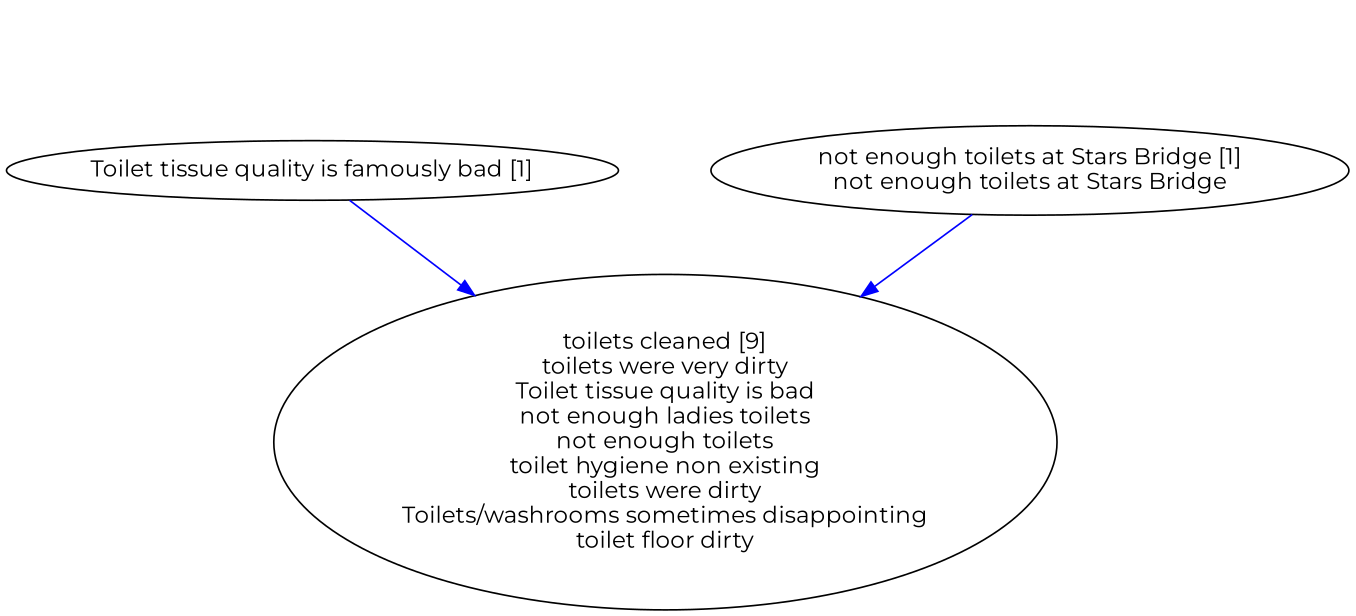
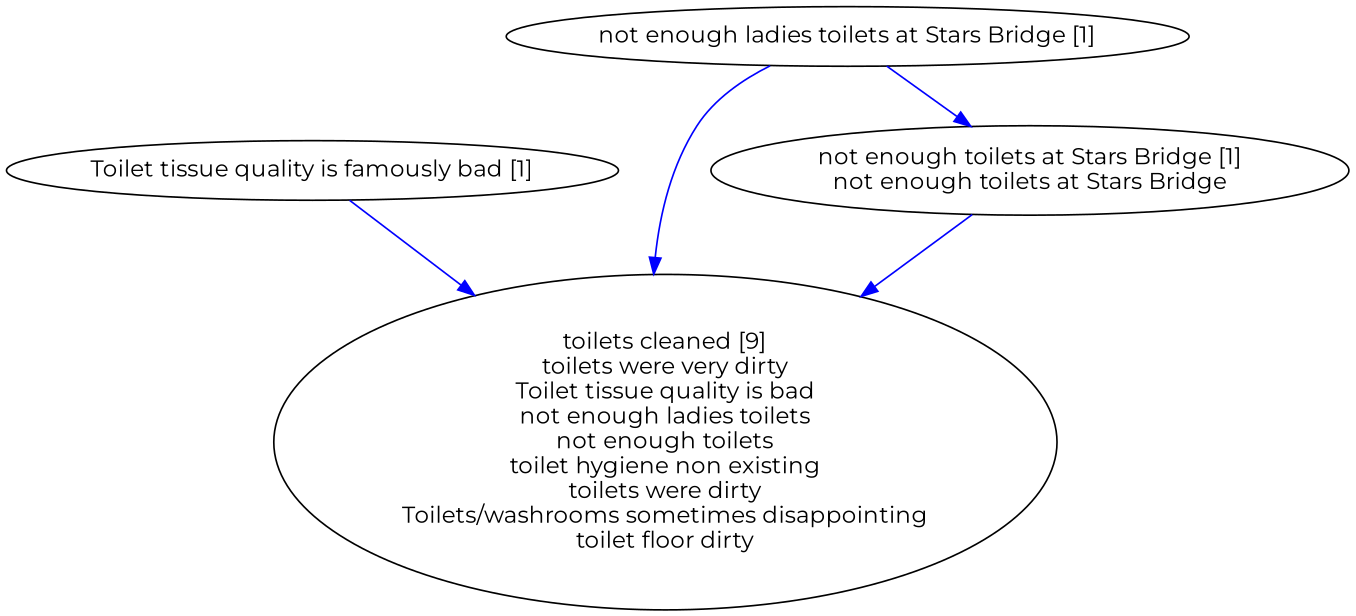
node "not enough ladies toilets at Stars Bridge [1]": added
